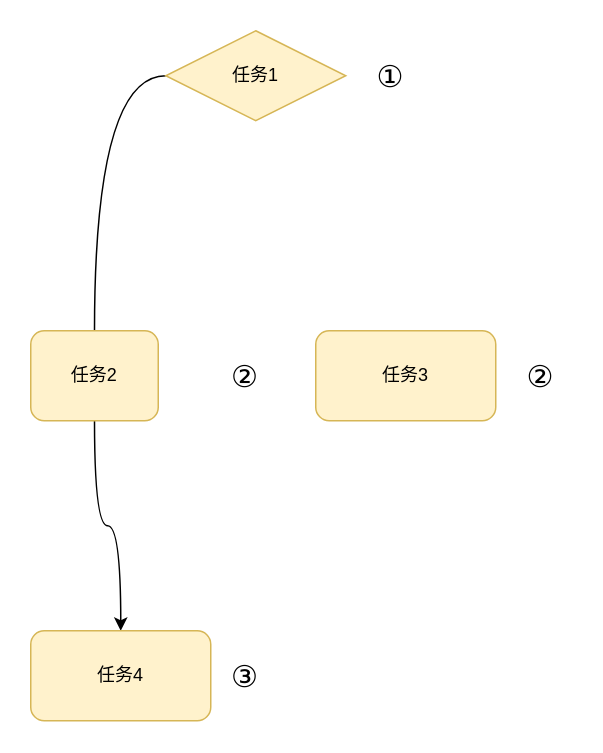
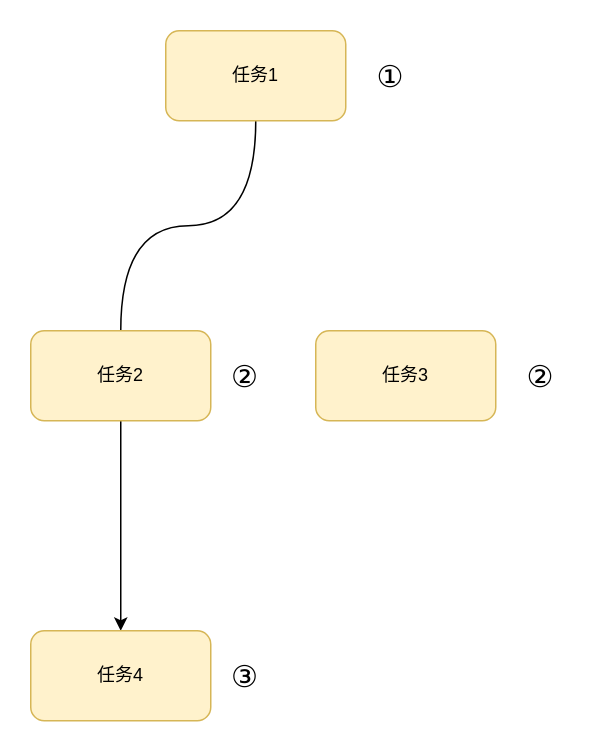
node "任务1": shape diamond -> rounded rectangle
node "任务2": size 128x90 -> 180x90
